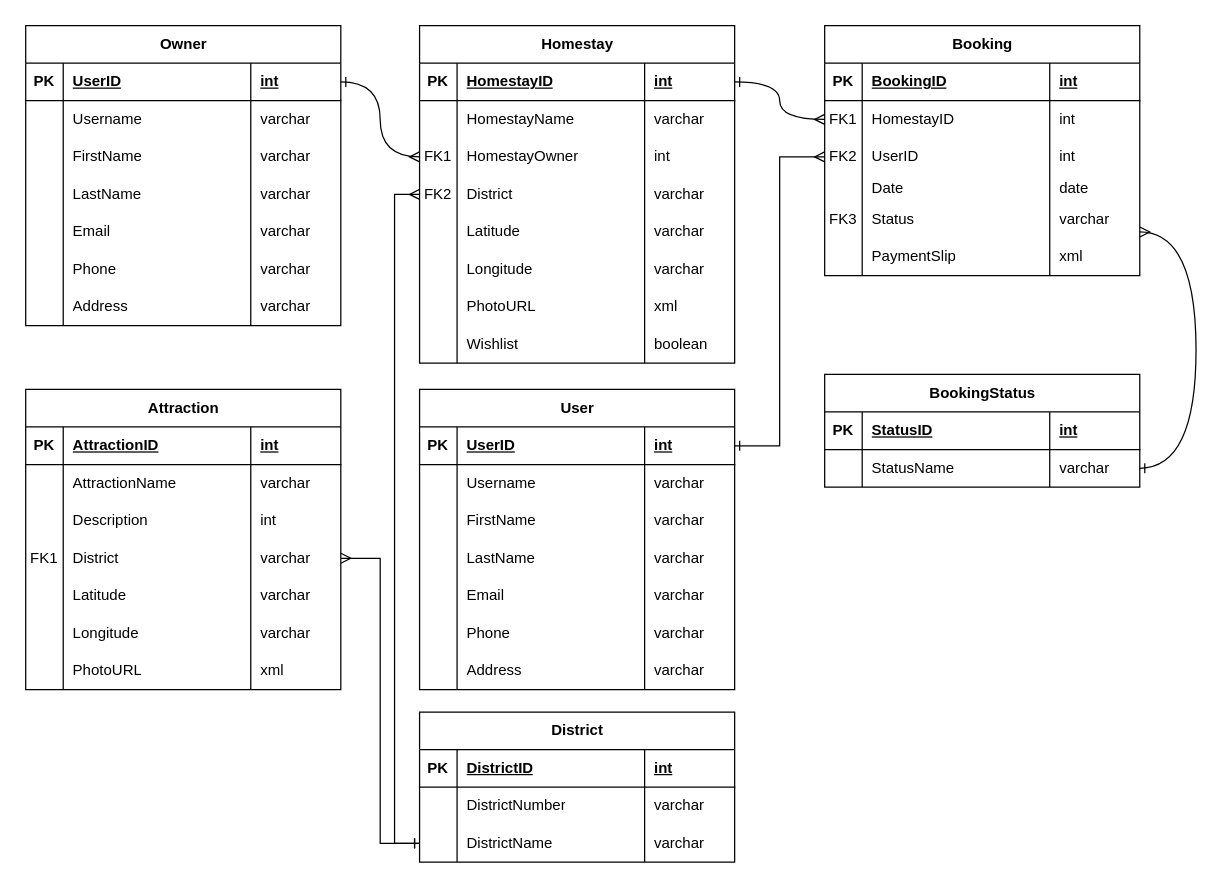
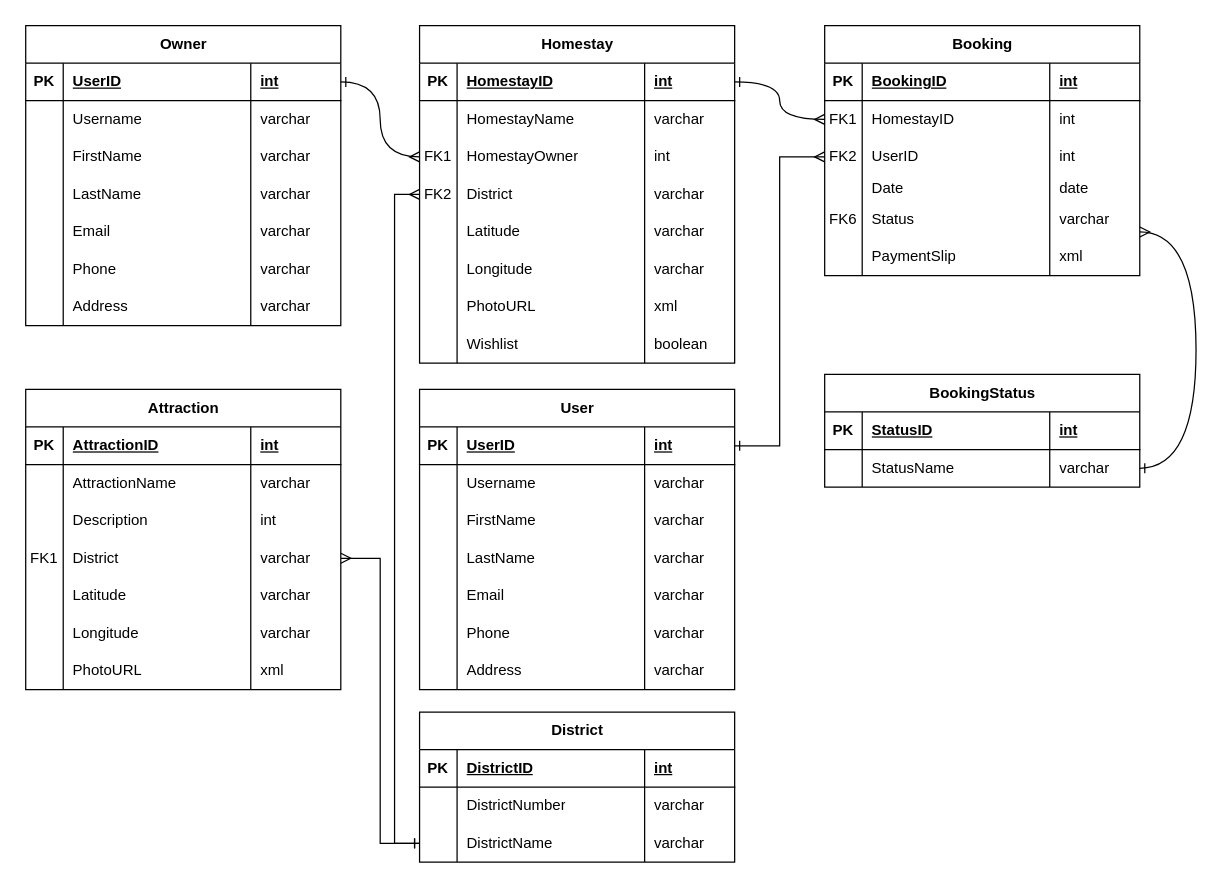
node "FK3": label "FK3" -> "FK6"
